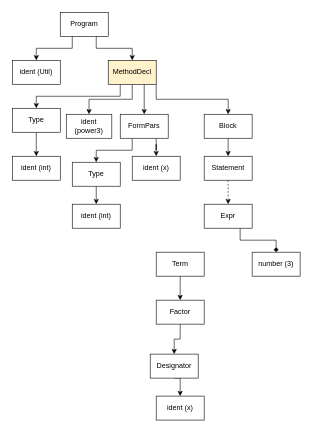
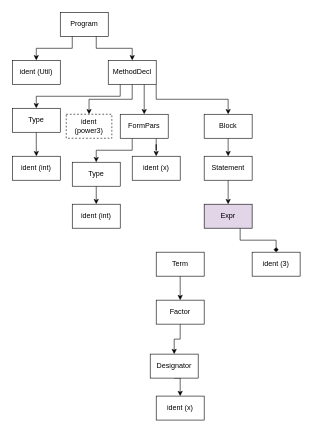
node "MethodDecl": fillcolor #fff2cc -> #ffffff
node "ident (power3)": style solid -> dashed
edge "Statement" -> "Expr": style dashed -> solid
node "Expr": fillcolor #ffffff -> #e1d5e7
node "number (3)": label "number (3)" -> "ident (3)"
